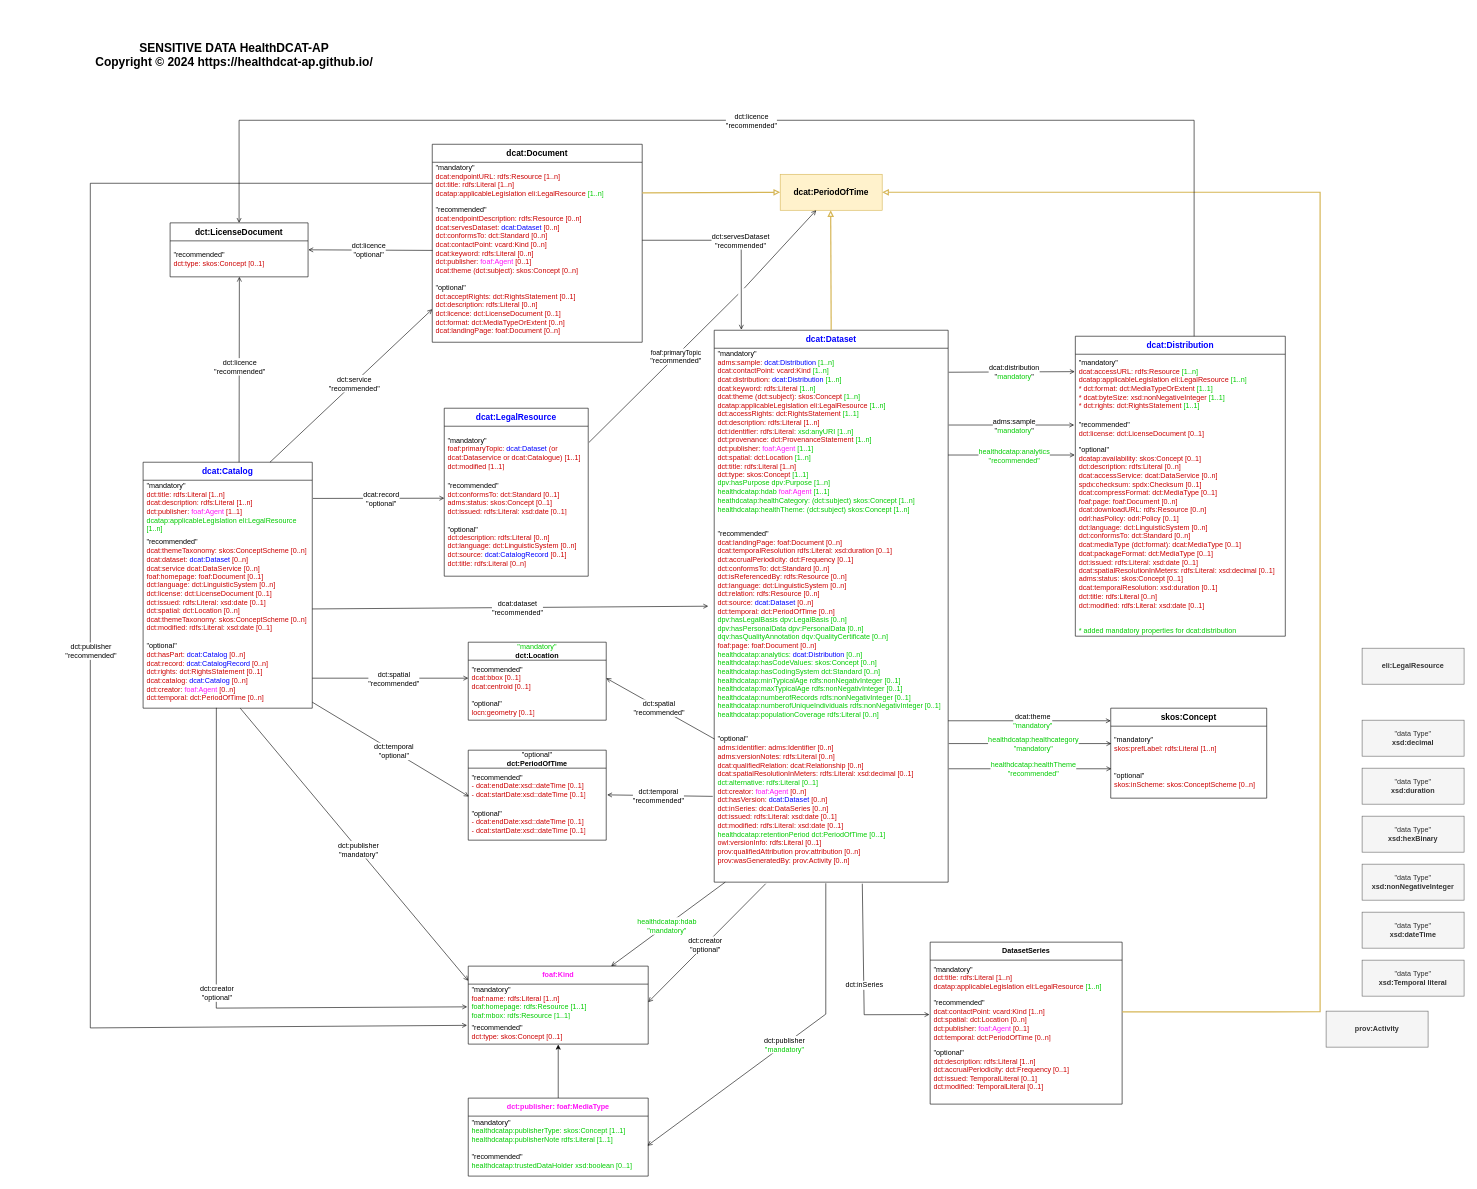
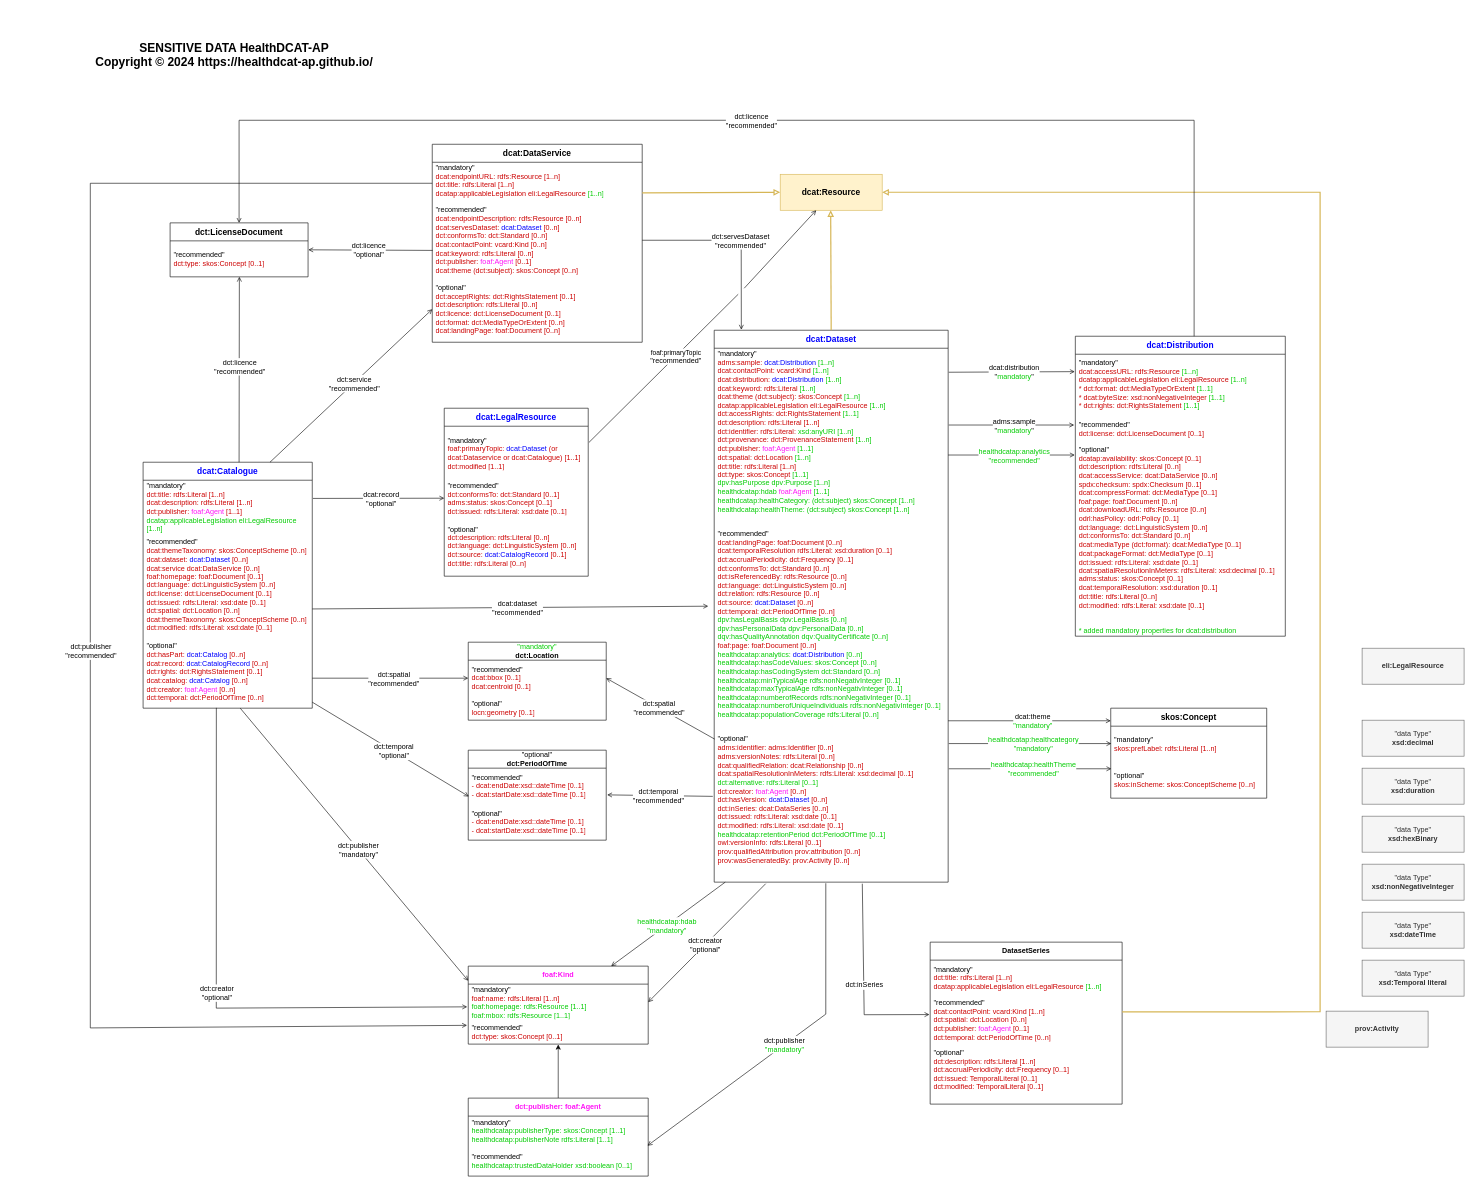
node "dcat:Document": label "dcat:Document" -> "dcat:DataService"
node "dcat:PeriodOfTime": label "dcat:PeriodOfTime" -> "dcat:Resource"
node "dcat:Catalog": label "dcat:Catalog" -> "dcat:Catalogue"
node "dct:publisher: foaf:MediaType": label "dct:publisher: foaf:MediaType" -> "dct:publisher: foaf:Agent"
